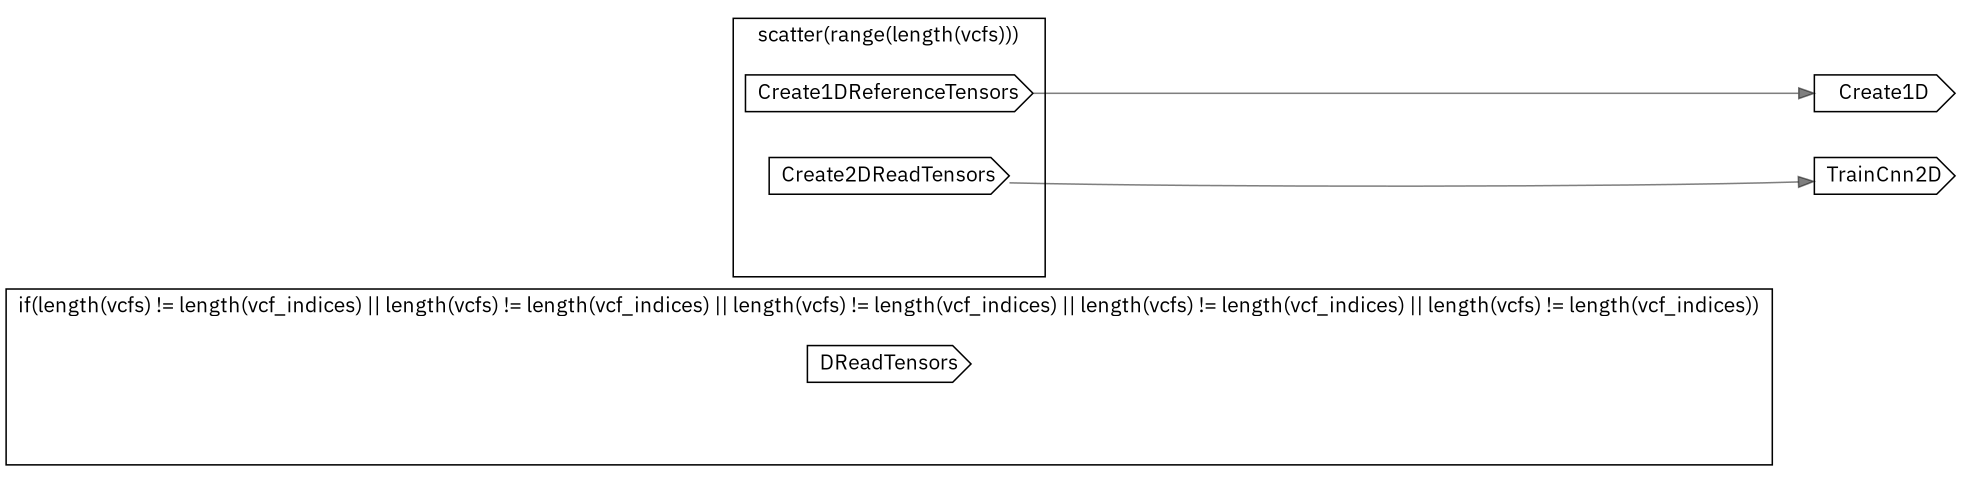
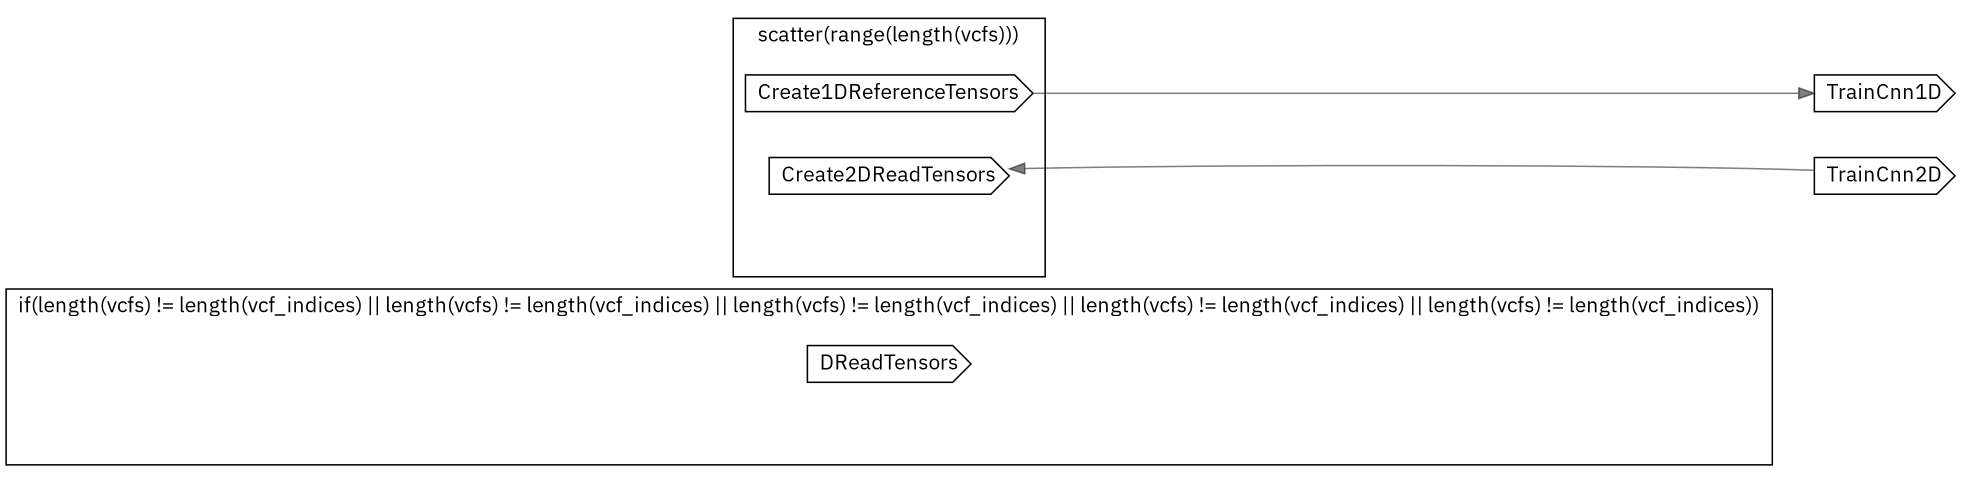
node "Create1D": label "Create1D" -> "TrainCnn1D"
edge "Create2DReadTensors" -> "TrainCnn2D": reversed
